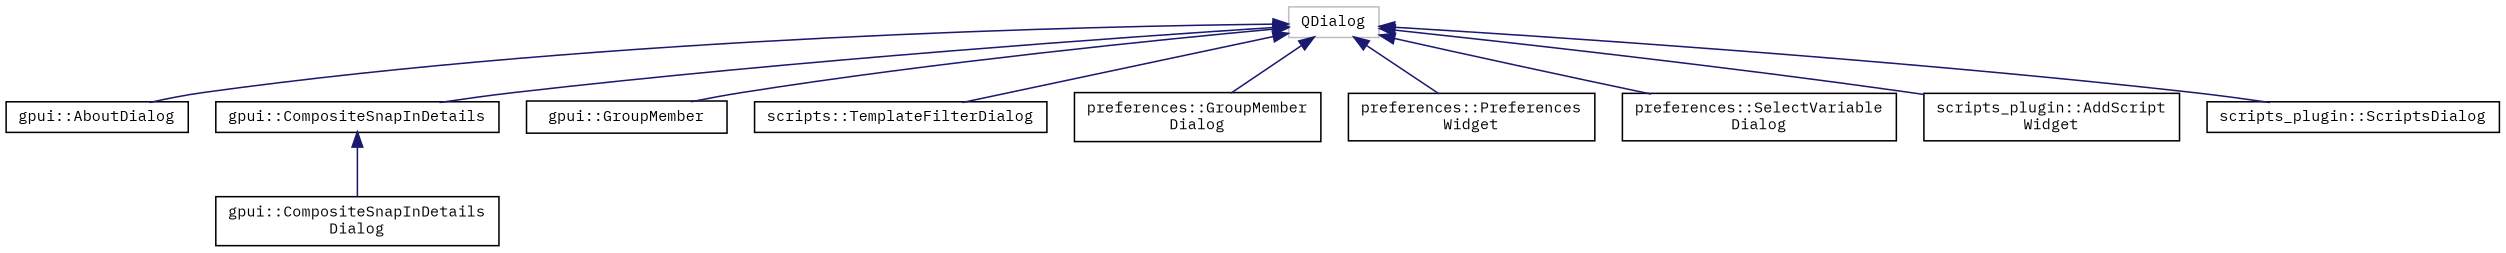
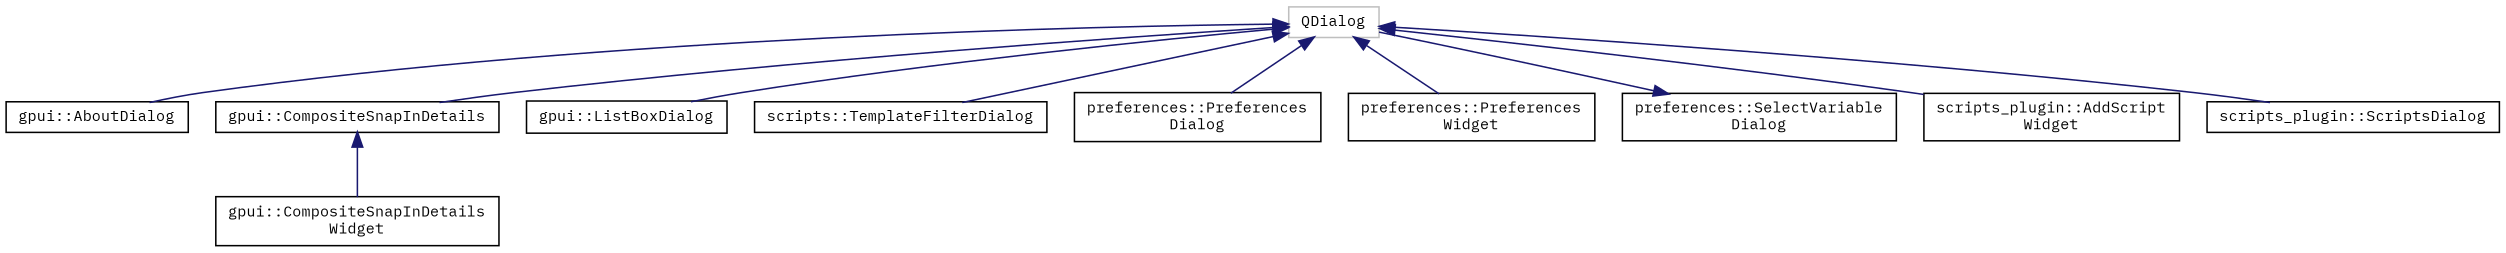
edge "preferences::SelectVariable Dialog" -> "QDialog": reversed
node "gpui::GroupMember": label "gpui::GroupMember" -> "gpui::ListBoxDialog"
node "preferences::GroupMember Dialog": label "preferences::GroupMember Dialog" -> "preferences::Preferences Dialog"
node "gpui::CompositeSnapInDetails Dialog": label "gpui::CompositeSnapInDetails Dialog" -> "gpui::CompositeSnapInDetails Widget"
